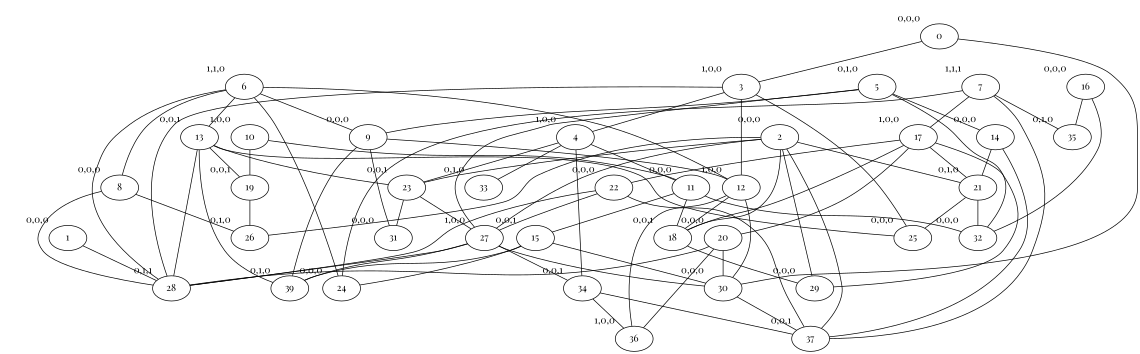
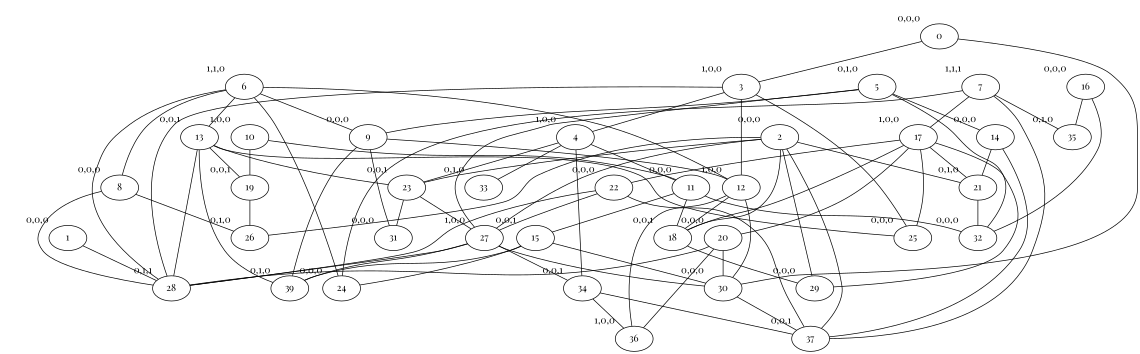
edge "21 0,1,0" -- "25 0,0,0": now "17 1,0,0" -- "25 0,0,0"
